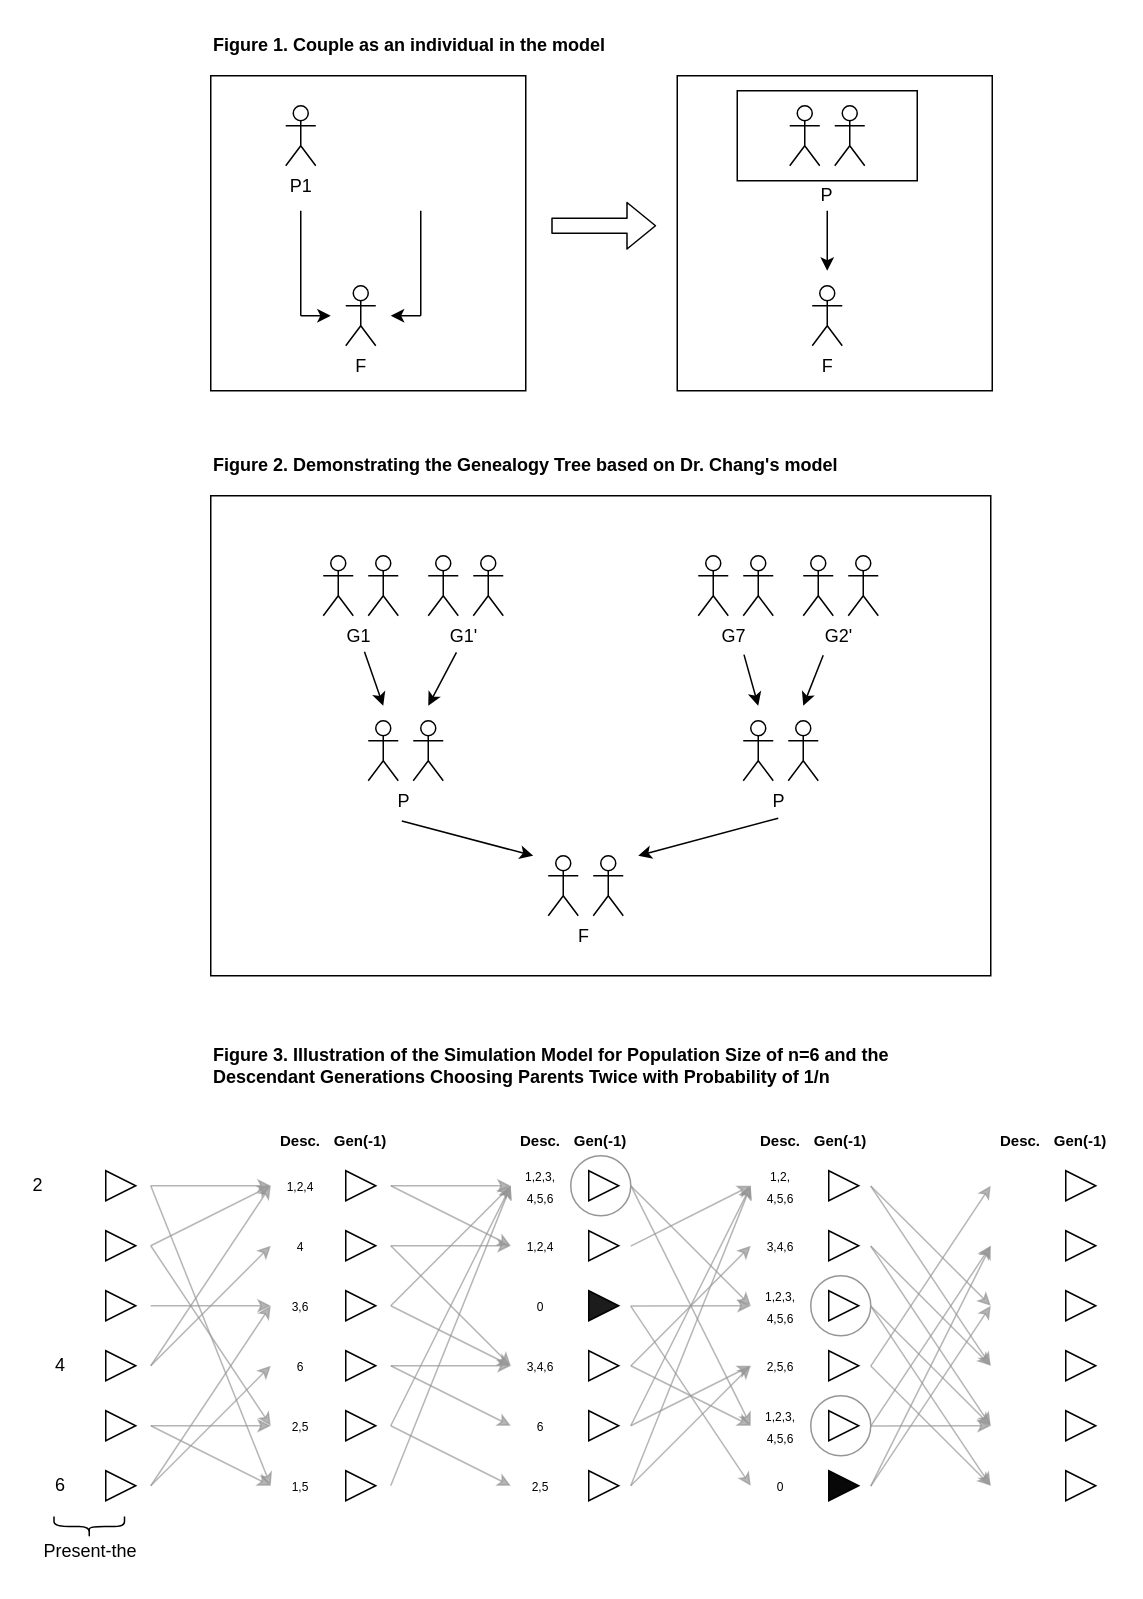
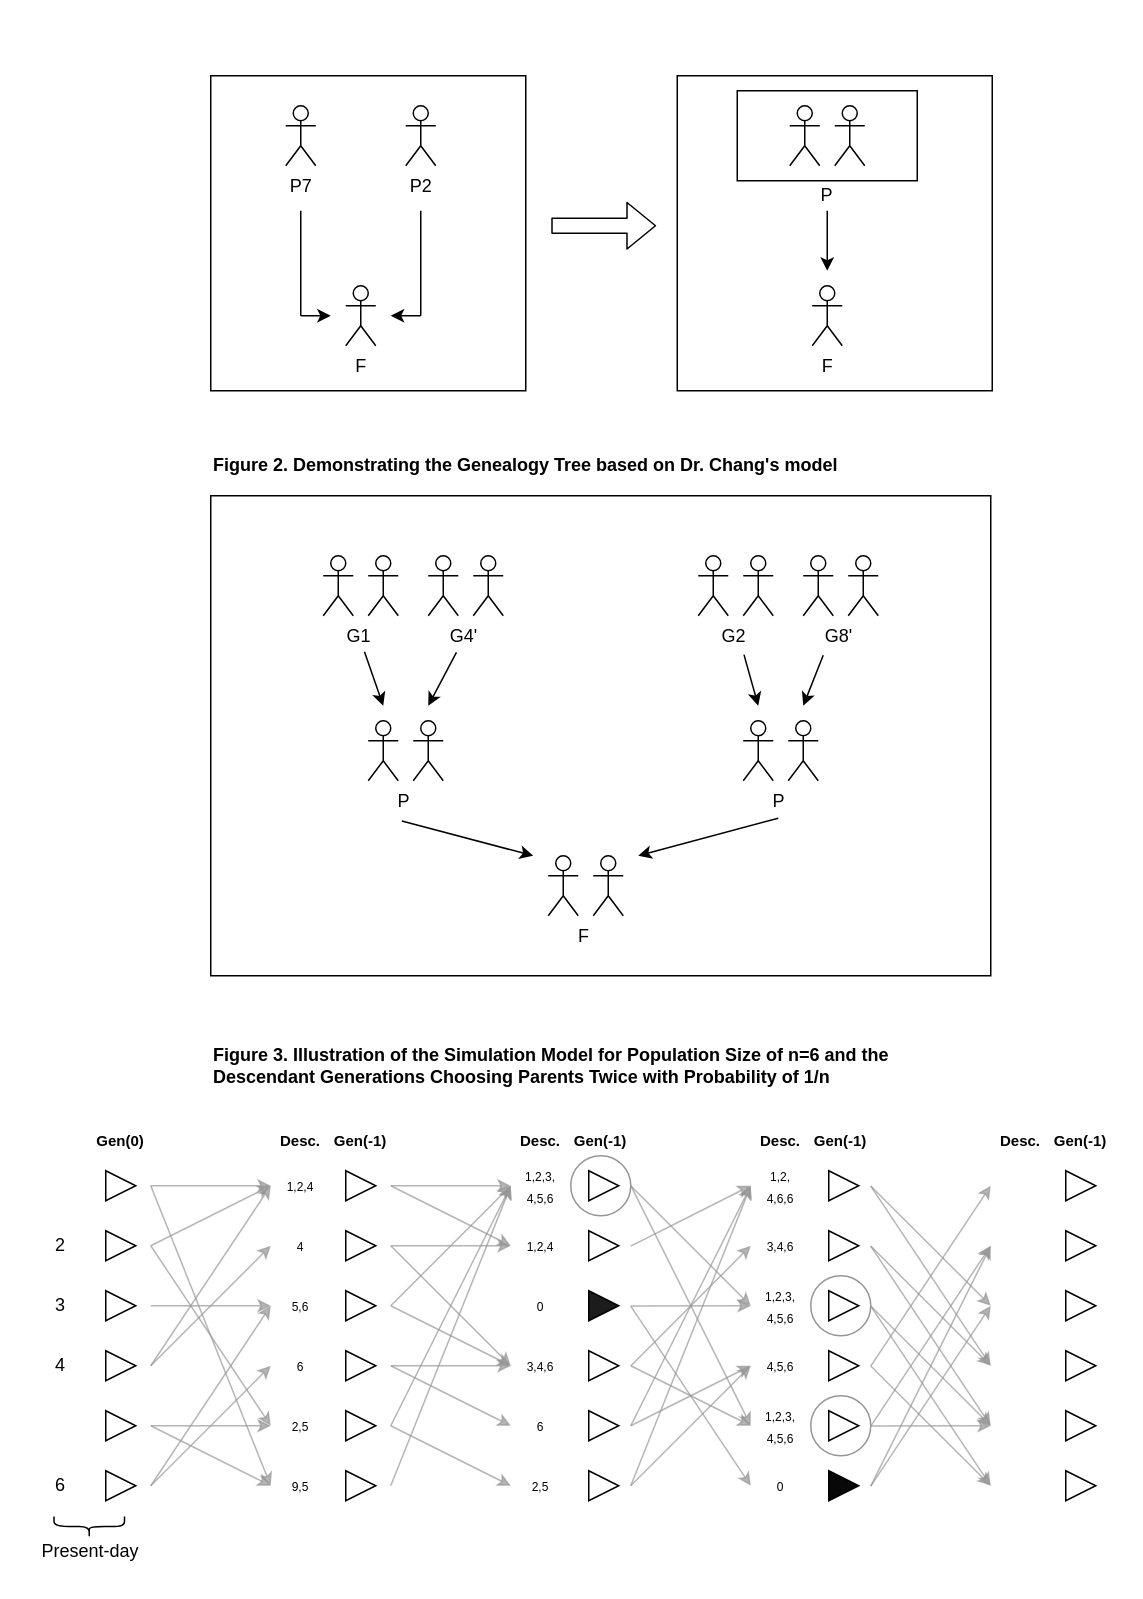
node "Figure 1. Couple as an individual in the model": removed
node "P2": added
node "P1": label "P1" -> "P7"
node "G1'": label "G1'" -> "G4'"
node "G7": label "G7" -> "G2"
node "G2'": label "G2'" -> "G8'"
node "Gen(0)": added
node "2": moved (38, 1186) -> (61, 1246)
node "1,2, 4,5,6": label "1,2, 4,5,6" -> "1,2, 4,6,6"
node "3": added
node "3,6": label "3,6" -> "5,6"
node "2,5,6": label "2,5,6" -> "4,5,6"
node "1,5": label "1,5" -> "9,5"
node "Present-the": label "Present-the" -> "Present-day"
